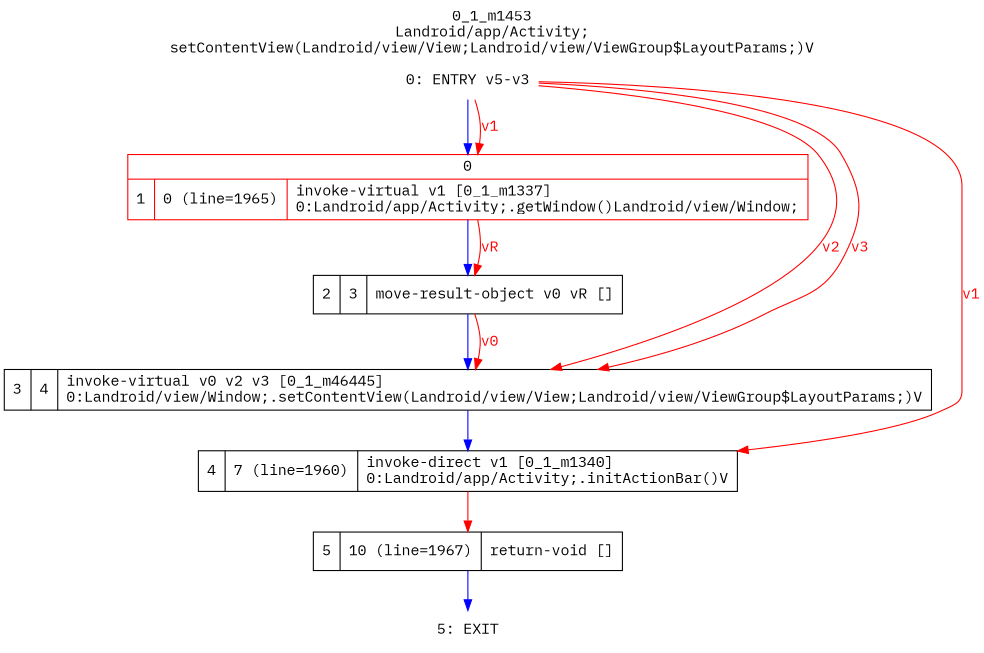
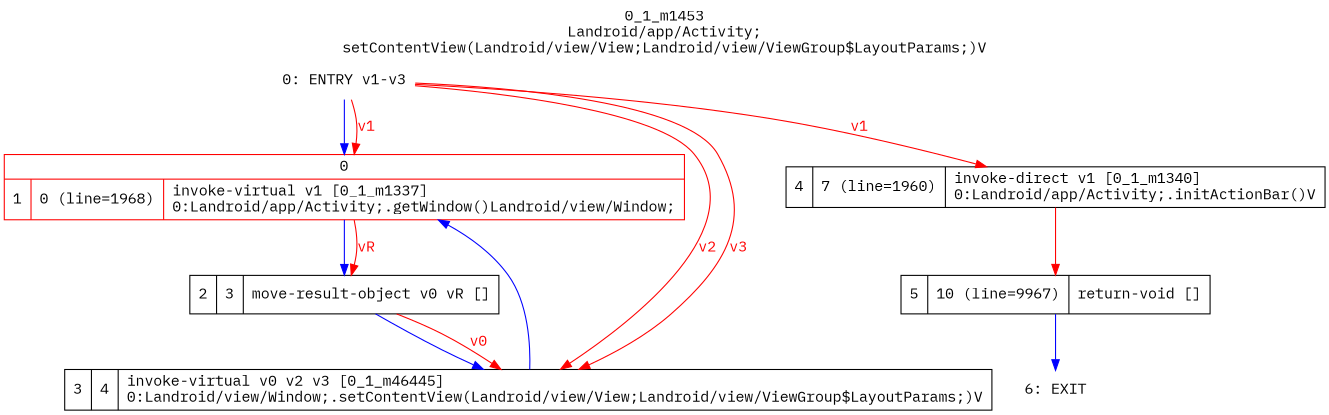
node "0: ENTRY v5-v3": label "0: ENTRY v5-v3" -> "0: ENTRY v1-v3"
node "0": text "0 (line=1965)" -> "0 (line=1968)"
edge "3" -> "4": now "3" -> "0"
node "5": text "10 (line=1967)" -> "10 (line=9967)"
node "5: EXIT": label "5: EXIT" -> "6: EXIT"
